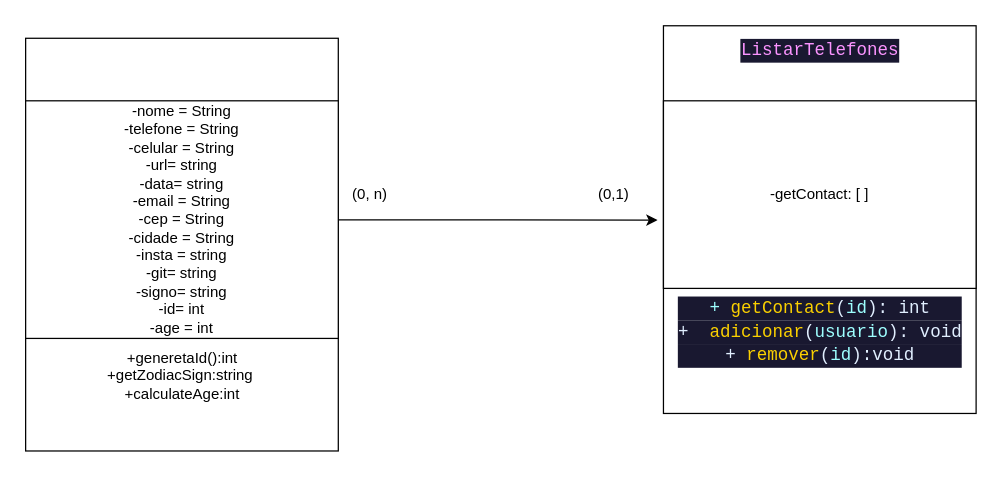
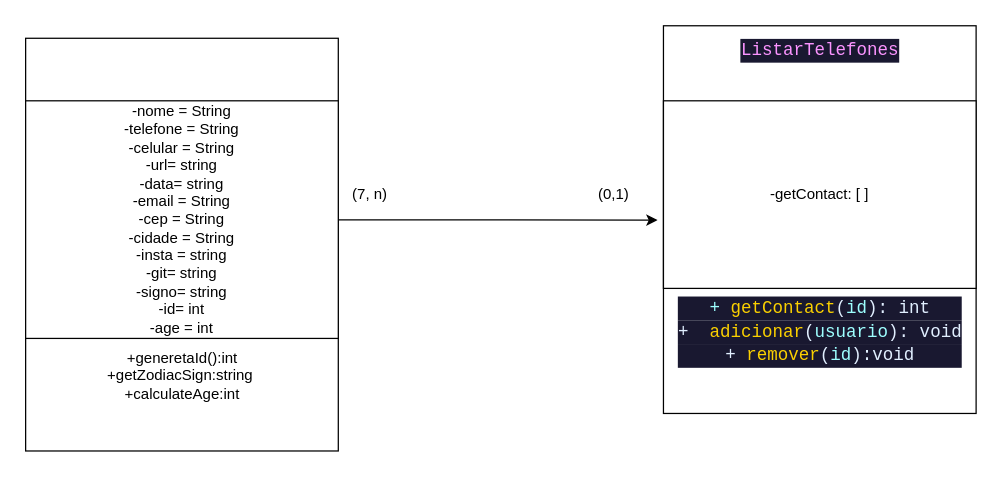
node "(0, n)": label "(0, n)" -> "(7, n)"
